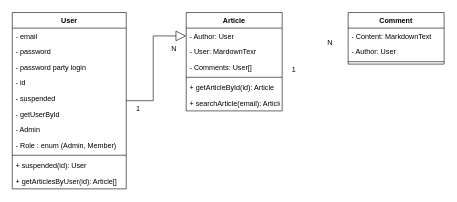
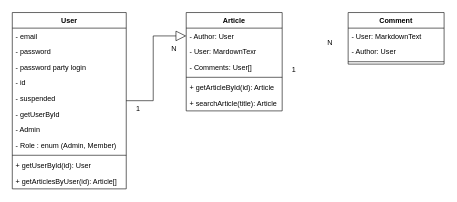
node "- Content: MarkdownText": label "- Content: MarkdownText" -> "- User: MarkdownText"
node "+ searchArticle(email): Article": label "+ searchArticle(email): Article" -> "+ searchArticle(title): Article"
node "+ suspended(id): User": label "+ suspended(id): User" -> "+ getUserById(id): User"
